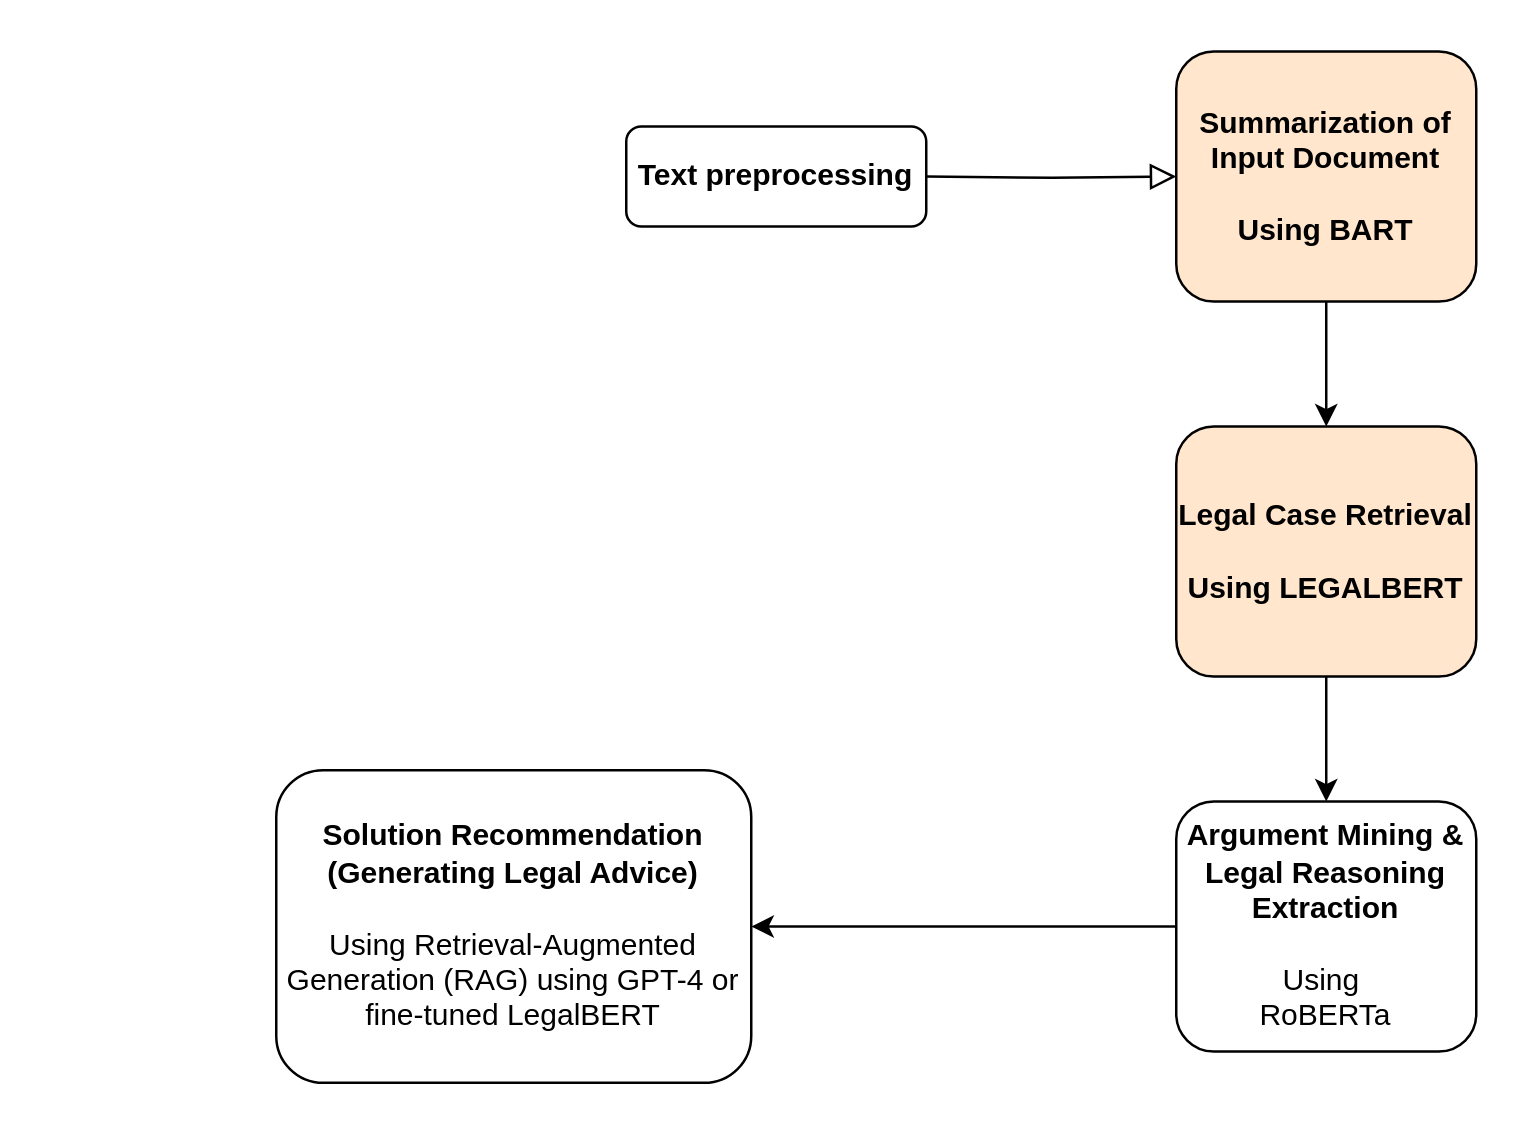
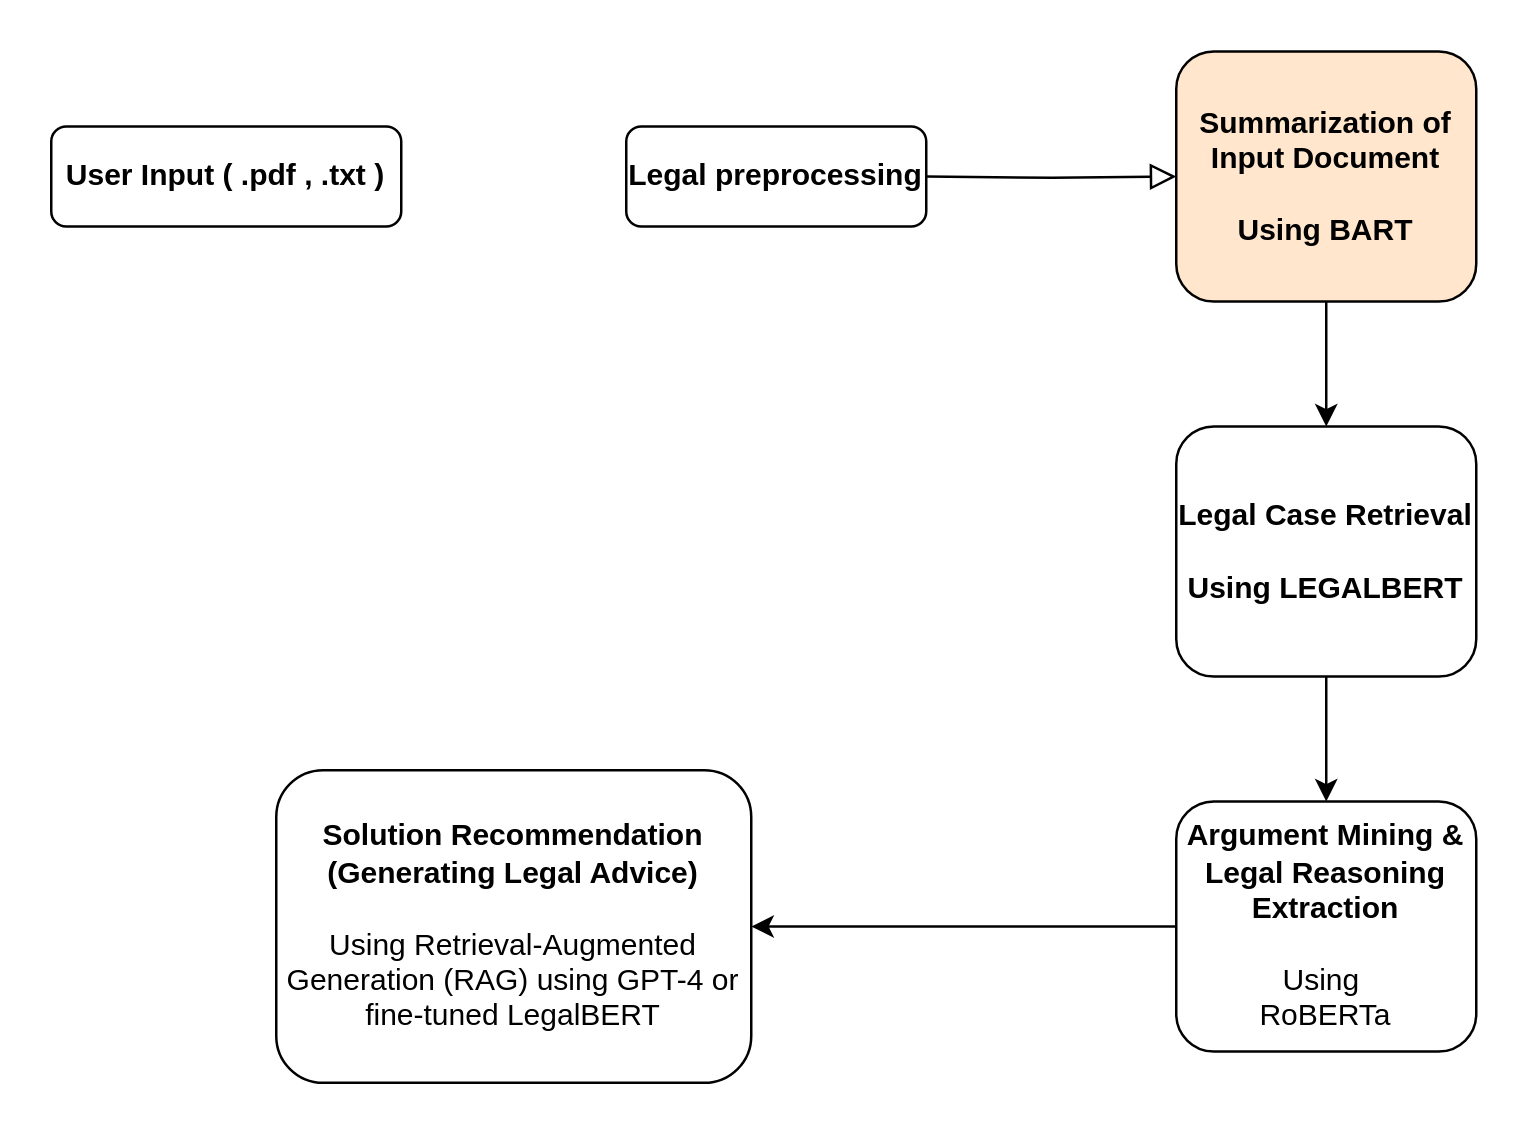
node "User Input ( .pdf , .txt )": added
node "Text preprocessing": label "Text preprocessing" -> "Legal preprocessing"
node "Legal Case Retrieval Using LEGALBERT": fillcolor #ffe6cc -> #ffffff
